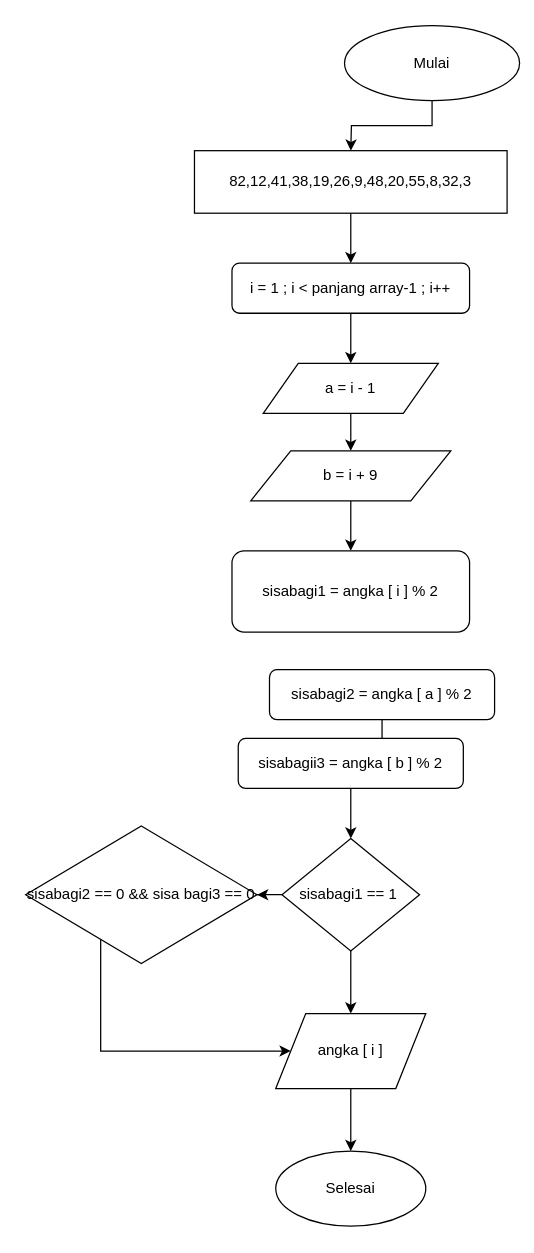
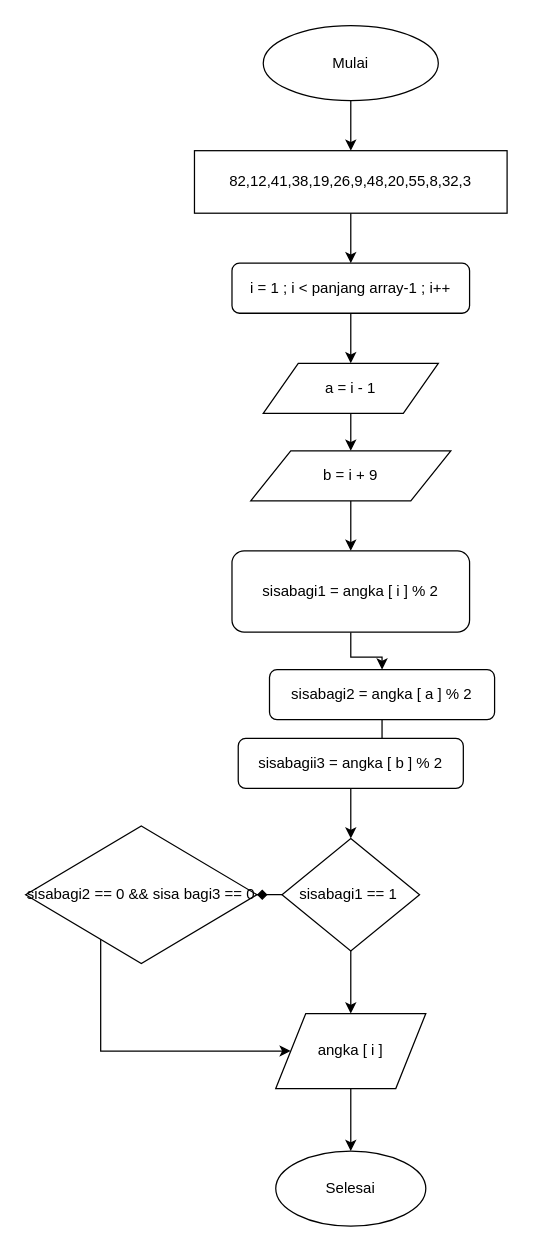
node "Mulai": moved (432, 63) -> (351, 63)
edge "sisabagi1 = angka [ i ] % 2" -> "sisabagi2 = angka [ a ] % 2": added
edge "sisabagi1 == 1" -> "sisabagi2 == 0 && sisa bagi3 == 0": arrowhead classic -> diamond
